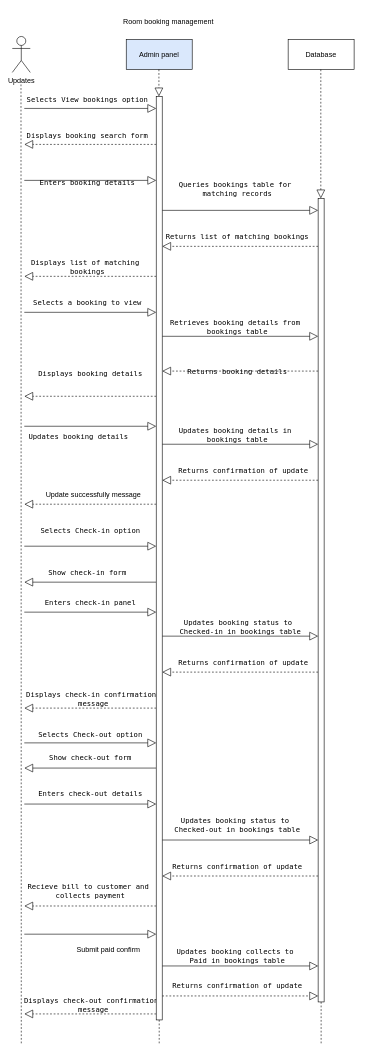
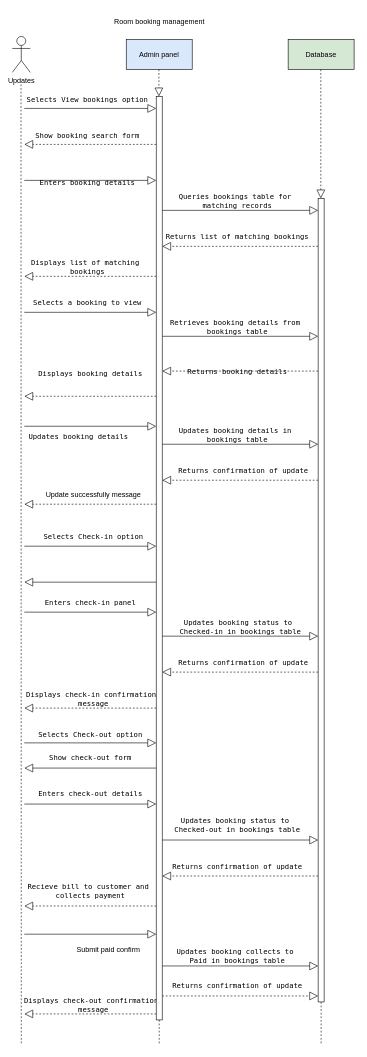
node "Room booking management": moved (168, 21) -> (159, 21)
node "Database": fillcolor #ffffff -> #d5e8d4
node "Displays booking search form": label "Displays booking search form" -> "Show booking search form"
node "Queries bookings table for matching records": moved (237, 189) -> (237, 201)
node "Selects Check-in option": moved (90, 531) -> (93, 537)
node "Show check-in form": removed
